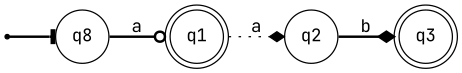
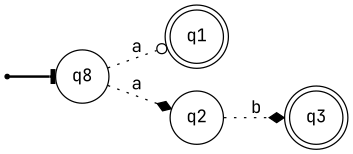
edge "q8" -> "q1": style bold -> dotted
edge "q1" -> "q2": now "q8" -> "q2"
edge "q2" -> "q3": style bold -> dotted
